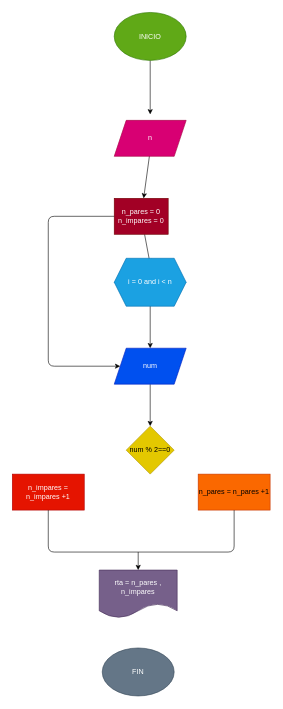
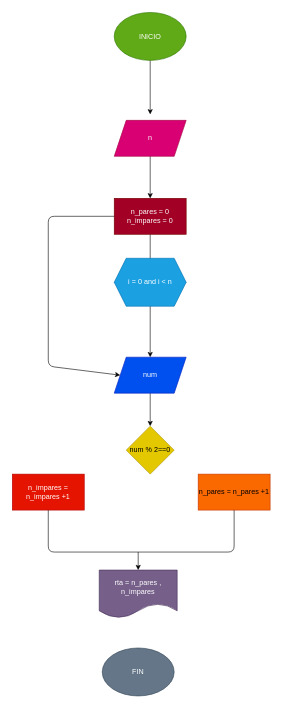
node "n_pares = 0 n_impares = 0": size 54x36 -> 72x36
node "num": moved (150, 366) -> (150, 375)
